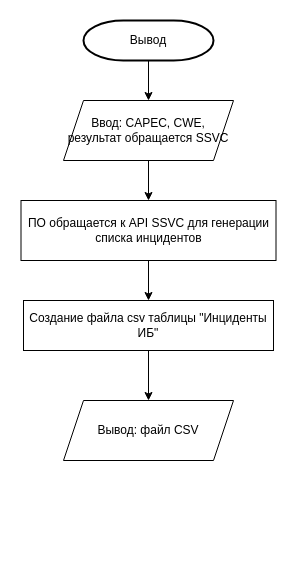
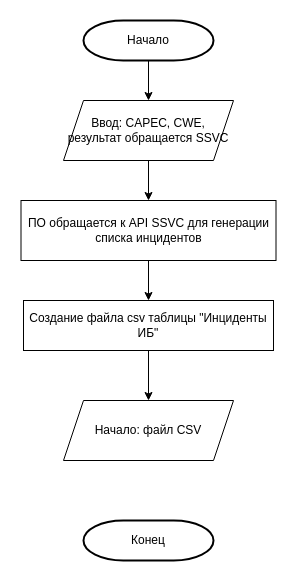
node "Вывод": label "Вывод" -> "Начало"
node "Вывод: файл CSV": label "Вывод: файл CSV" -> "Начало: файл CSV"
node "Конец": added
